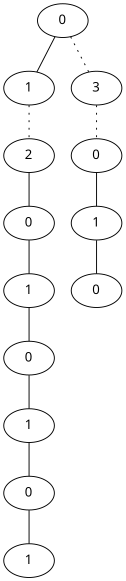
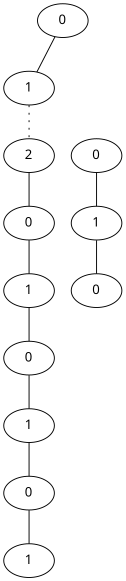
node "3": removed
